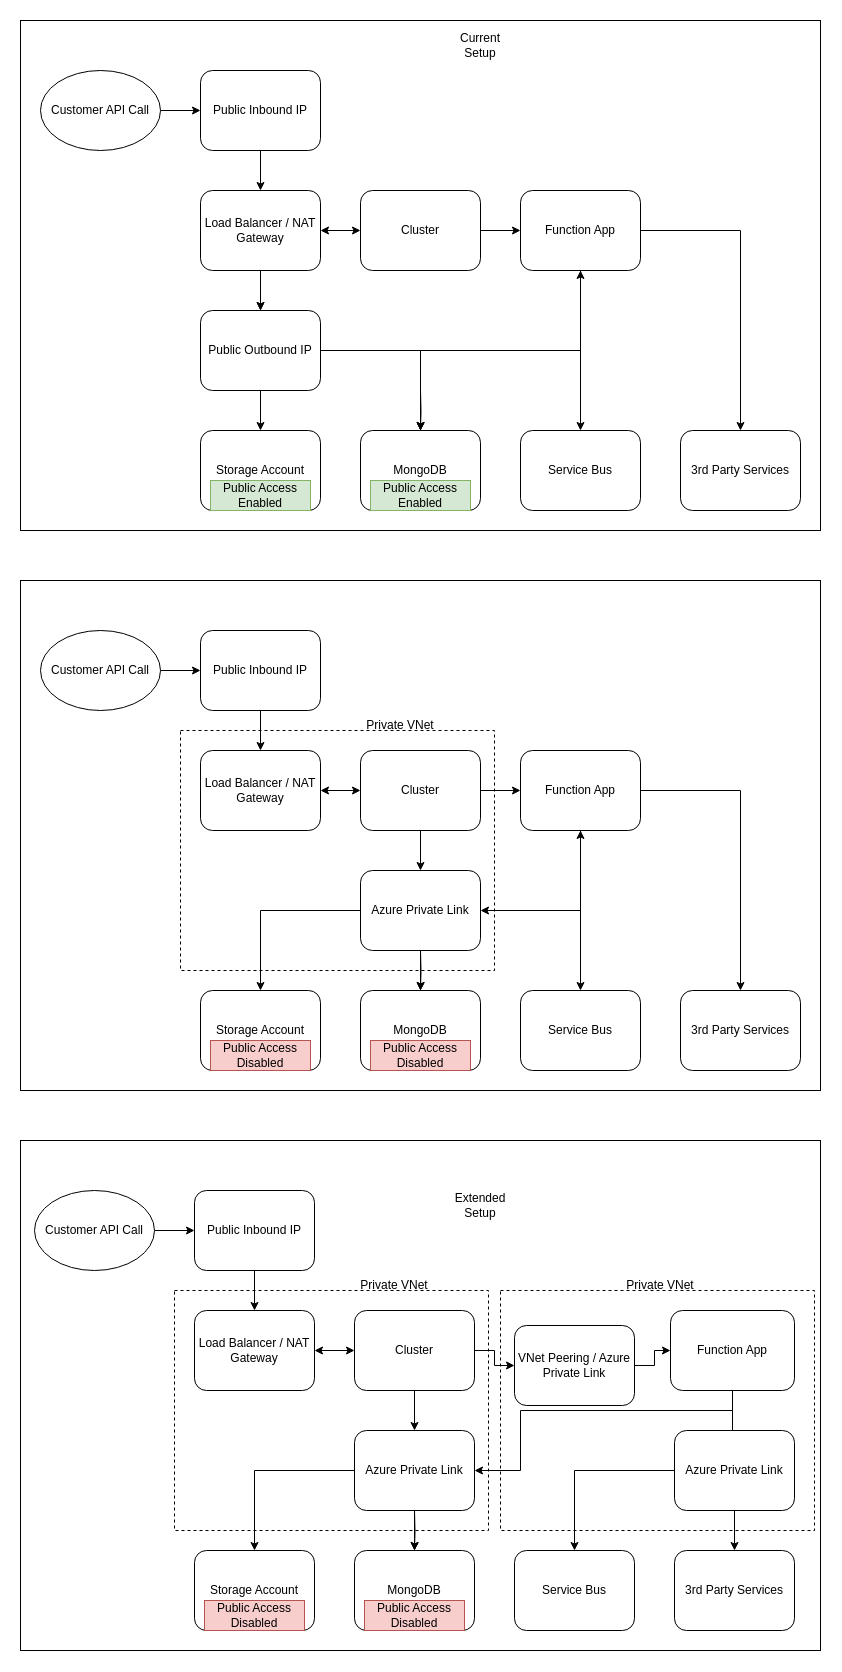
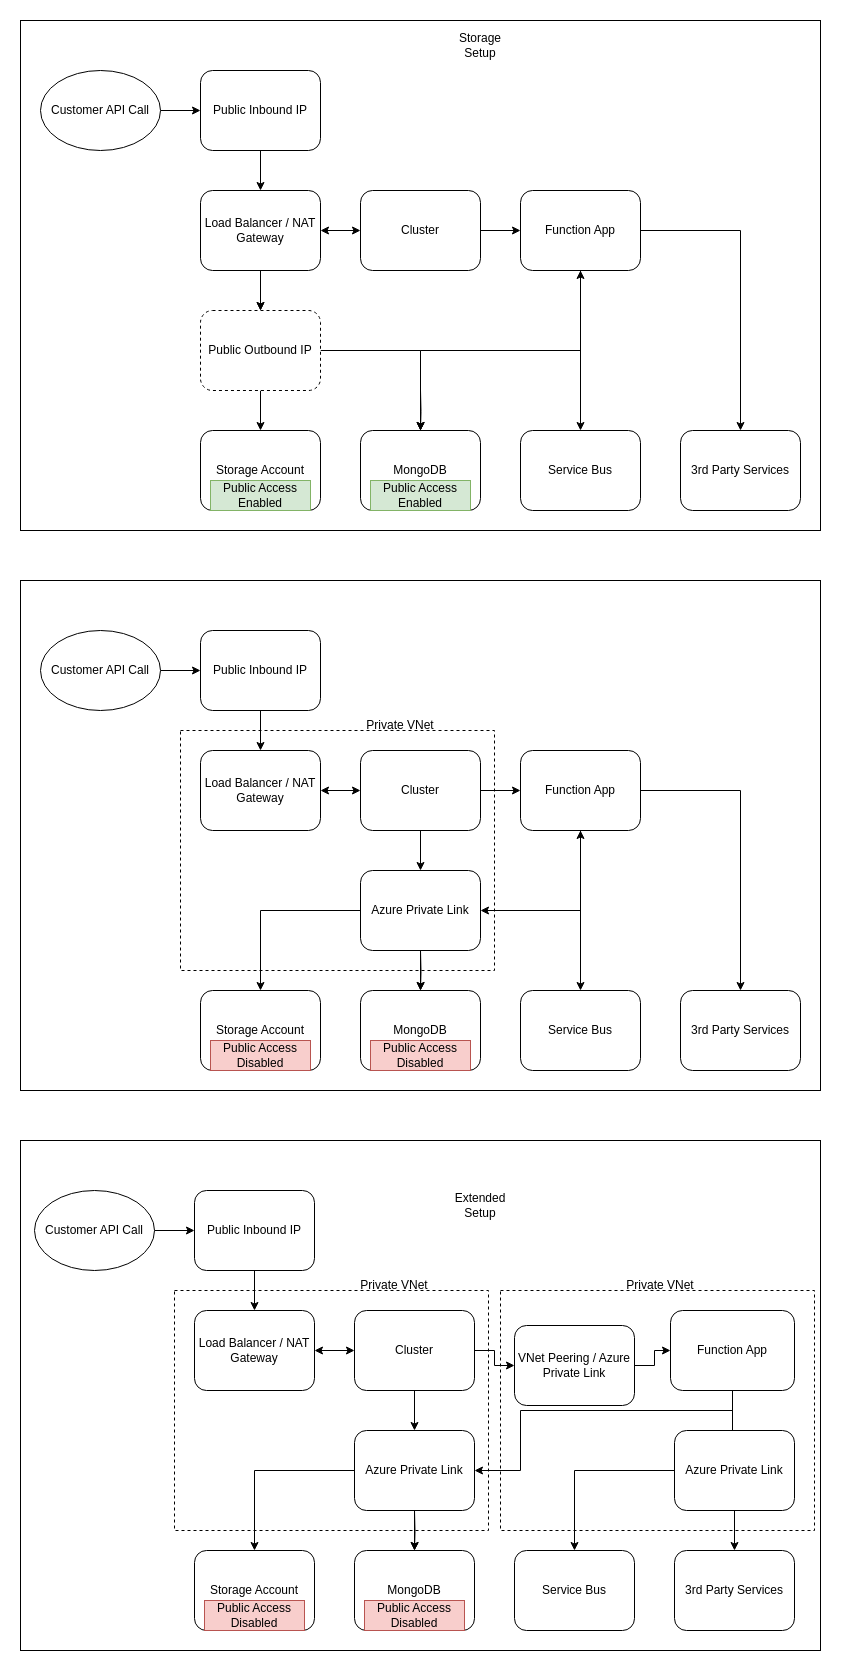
node "Current Setup": label "Current Setup" -> "Storage Setup"
node "Public Outbound IP": style solid -> dashed
